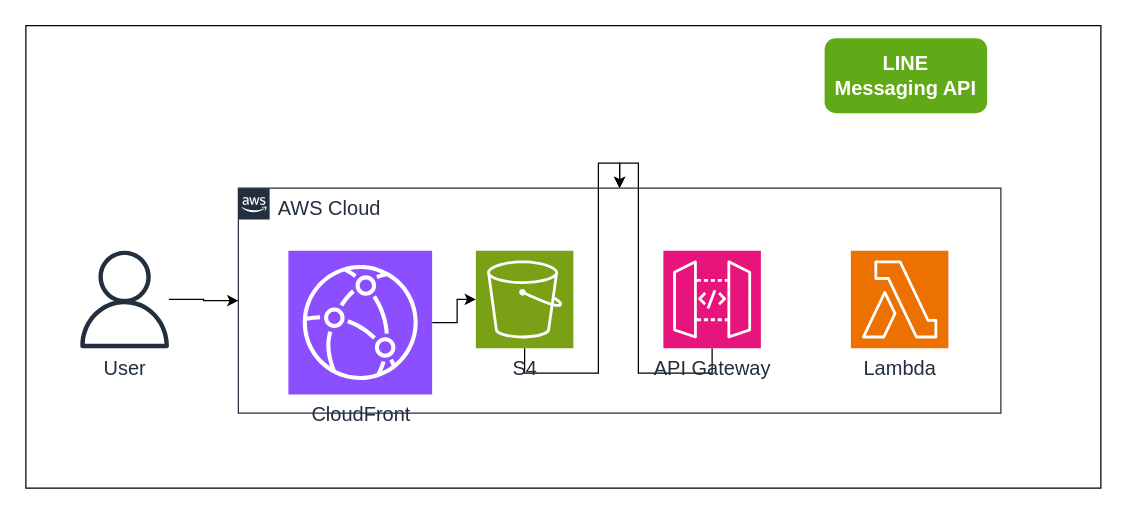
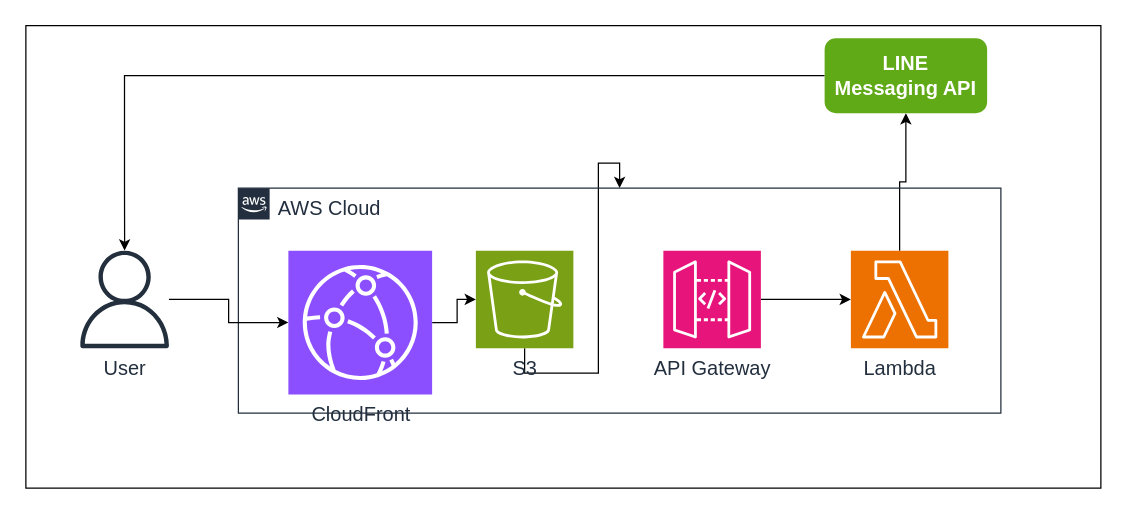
edge "LINE Messaging API" -> "User": added
edge "Lambda" -> "LINE Messaging API": added
edge "User" -> "AWS Cloud": now "User" -> "CloudFront"
edge "API Gateway" -> "AWS Cloud": now "API Gateway" -> "Lambda"
node "S4": label "S4" -> "S3"
